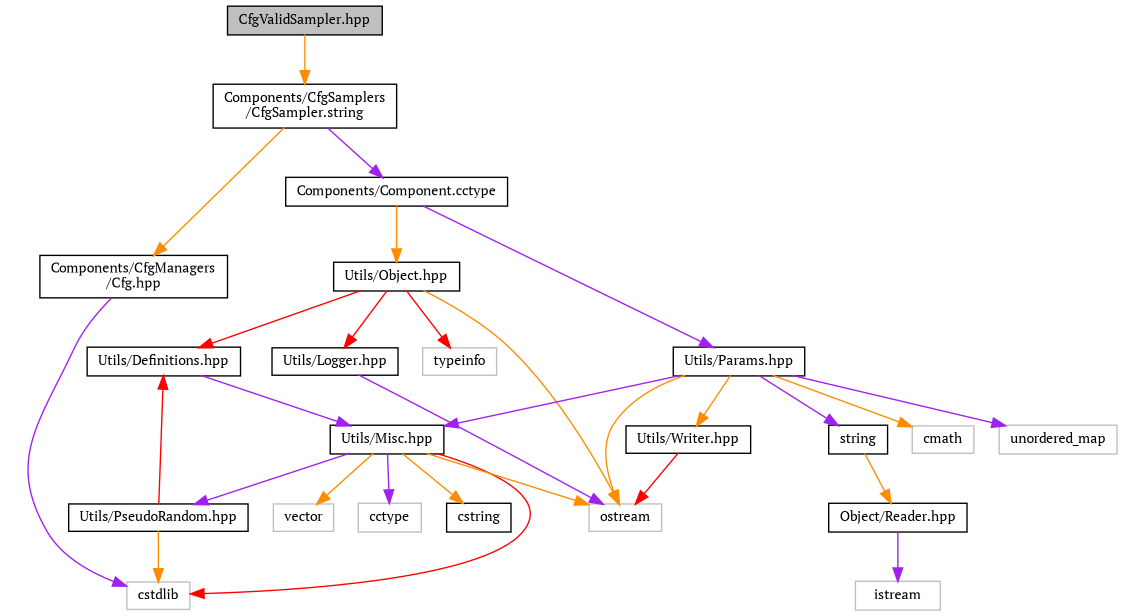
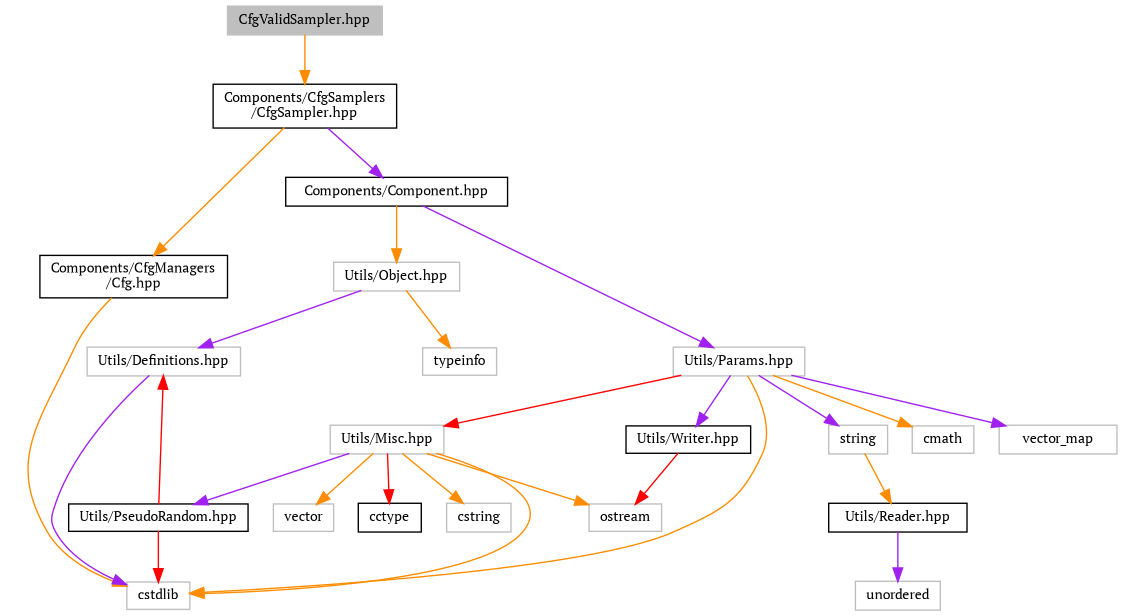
node "CfgValidSampler.hpp": color black -> grey75
node "Components/CfgSamplers /CfgSampler.string": label "Components/CfgSamplers /CfgSampler.string" -> "Components/CfgSamplers /CfgSampler.hpp"
node "Components/Component.cctype": label "Components/Component.cctype" -> "Components/Component.hpp"
node "Utils/Object.hpp": color black -> grey75
edge "Utils/Object.hpp" -> "typeinfo": color red -> darkorange
edge "Utils/Object.hpp" -> "Utils/Definitions.hpp": color red -> purple
node "Utils/Definitions.hpp": color black -> grey75
node "Utils/Logger.hpp": removed
node "Utils/Params.hpp": color black -> grey75
edge "Utils/Object.hpp" -> "ostream": removed
edge "Utils/Params.hpp" -> "Utils/Writer.hpp": color darkorange -> purple
edge "Utils/Definitions.hpp" -> "Utils/Misc.hpp": now "Utils/Definitions.hpp" -> "cstdlib"
edge "Utils/Params.hpp" -> "Utils/Misc.hpp": color purple -> red
edge "Utils/Params.hpp" -> "ostream": now "Utils/Params.hpp" -> "cstdlib"
node "Utils/Misc.hpp": color black -> grey75
node "string": color black -> grey75
node "unordered_map": label "unordered_map" -> "vector_map"
edge "Components/CfgManagers /Cfg.hpp" -> "cstdlib": color purple -> darkorange
edge "Utils/Misc.hpp" -> "cctype": color purple -> red
node "cctype": color grey75 -> black
node "cstring": color black -> grey75
node "Object/Reader.hpp": label "Object/Reader.hpp" -> "Utils/Reader.hpp"
edge "Utils/PseudoRandom.hpp" -> "cstdlib": color darkorange -> red
edge "Utils/Misc.hpp" -> "cstdlib": color red -> darkorange
node "istream": label "istream" -> "unordered"
